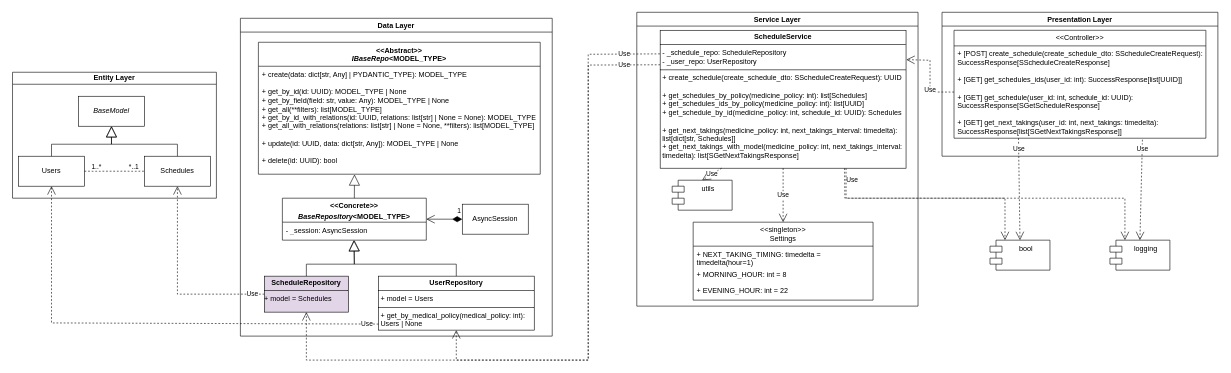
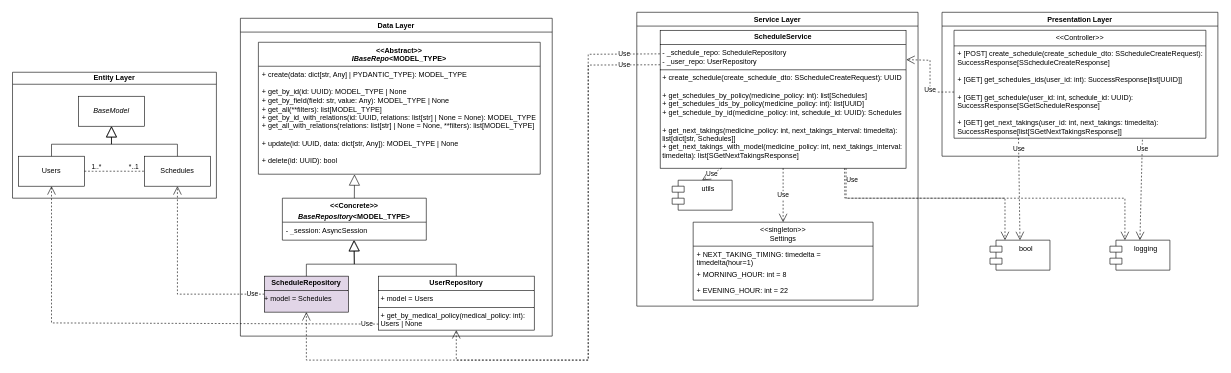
edge "<<Concrete>> BaseRepository<MODEL_TYPE>" -- "AsyncSession": removed, label "1"
node "AsyncSession": removed
